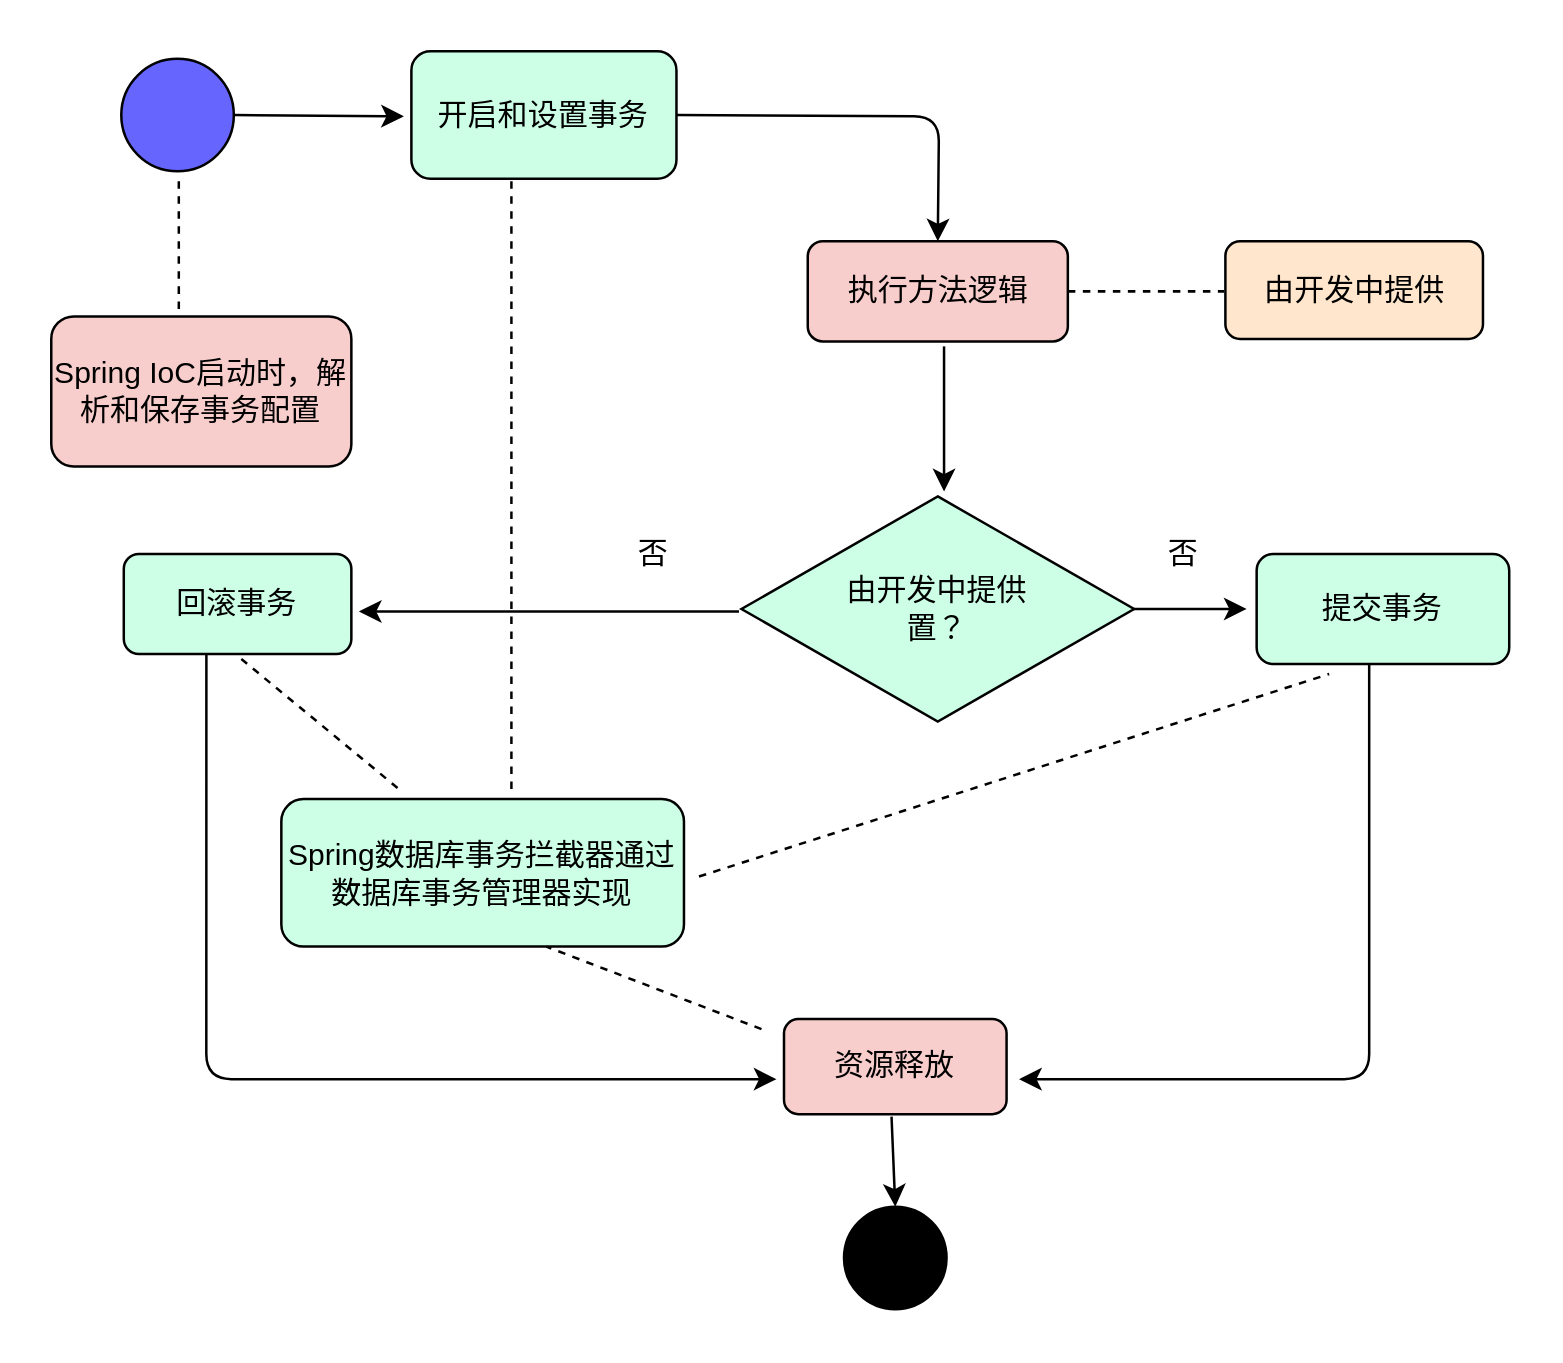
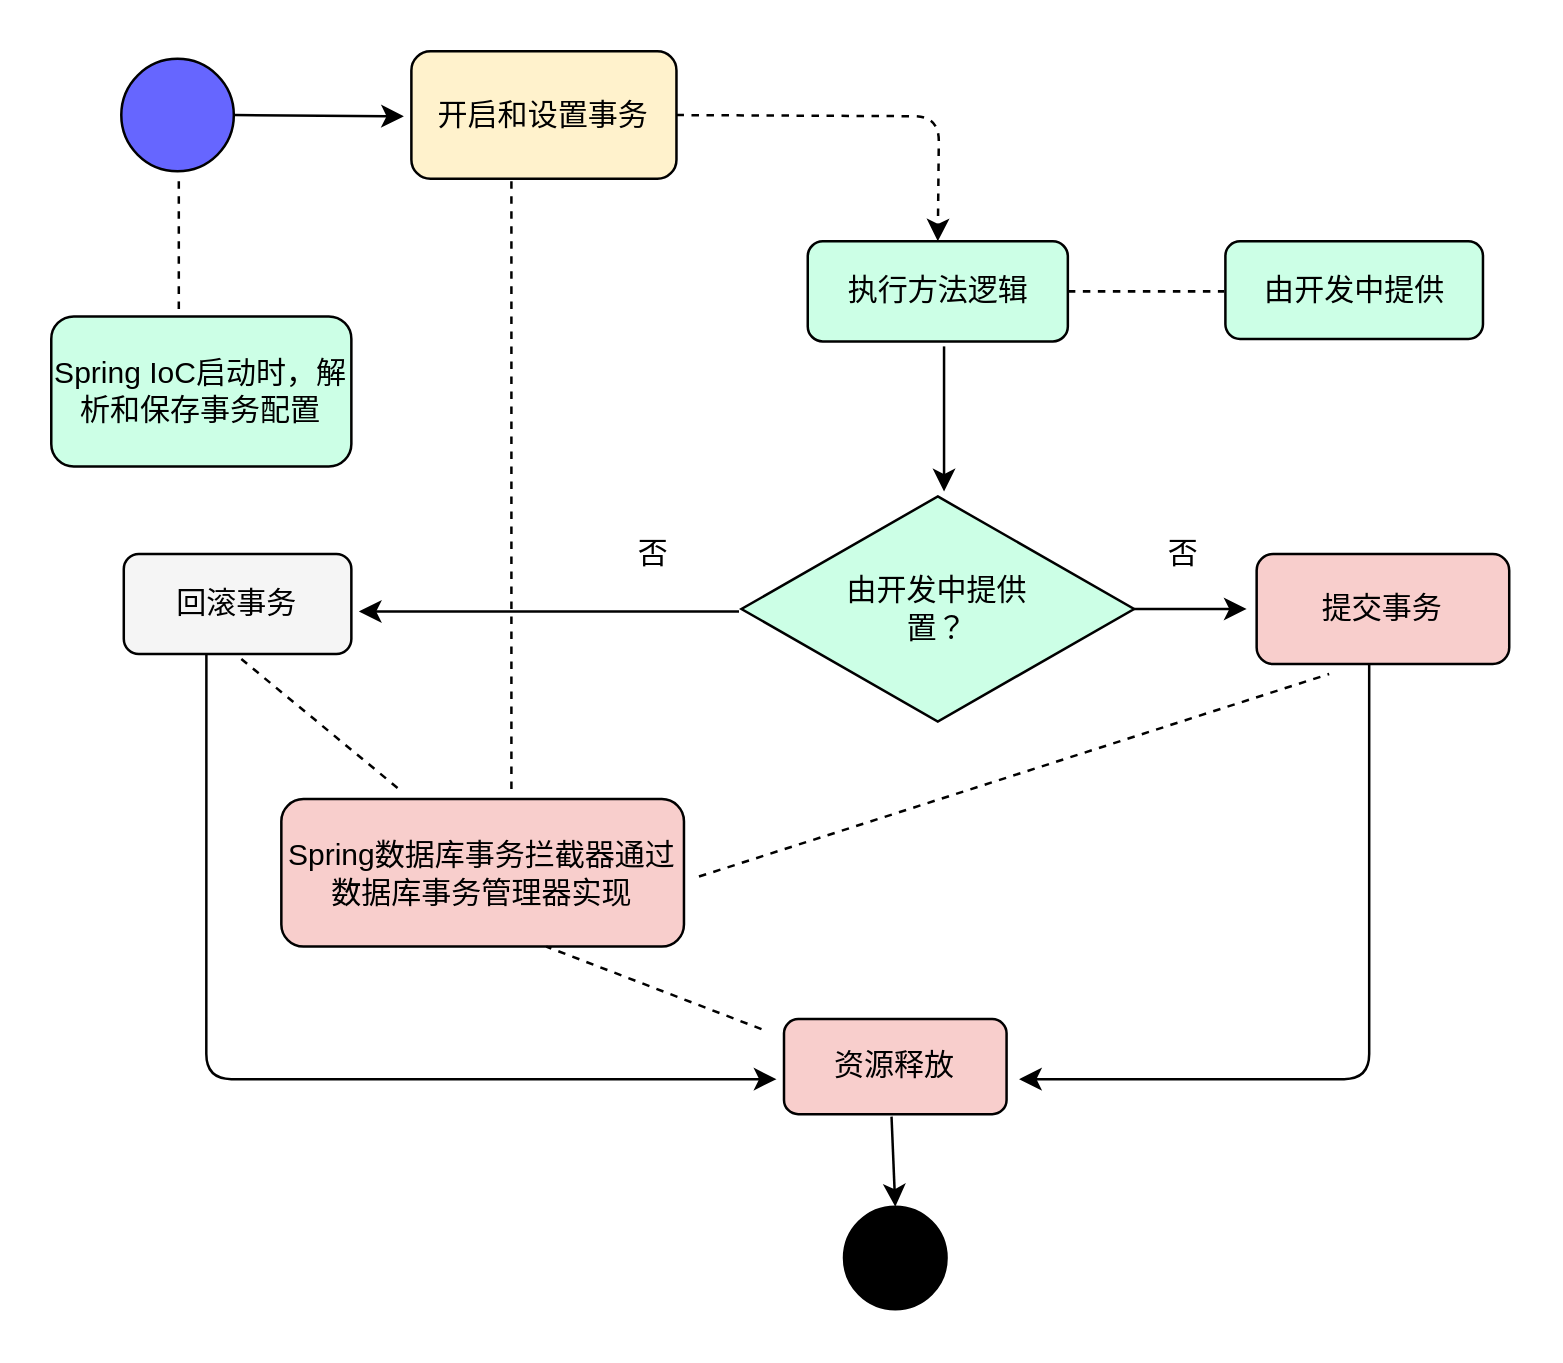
node "开启和设置事务": fillcolor #ccffe6 -> #fff2cc
edge "开启和设置事务" -> "执行方法逻辑": style solid -> dashed
node "由开发中提供": fillcolor #ffe6cc -> #ccffe6
node "执行方法逻辑": fillcolor #f8cecc -> #ccffe6
node "Spring IoC启动时，解析和保存事务配置": fillcolor #f8cecc -> #ccffe6
node "回滚事务": fillcolor #ccffe6 -> #f5f5f5
node "提交事务": fillcolor #ccffe6 -> #f8cecc
node "Spring数据库事务拦截器通过数据库事务管理器实现": fillcolor #ccffe6 -> #f8cecc
